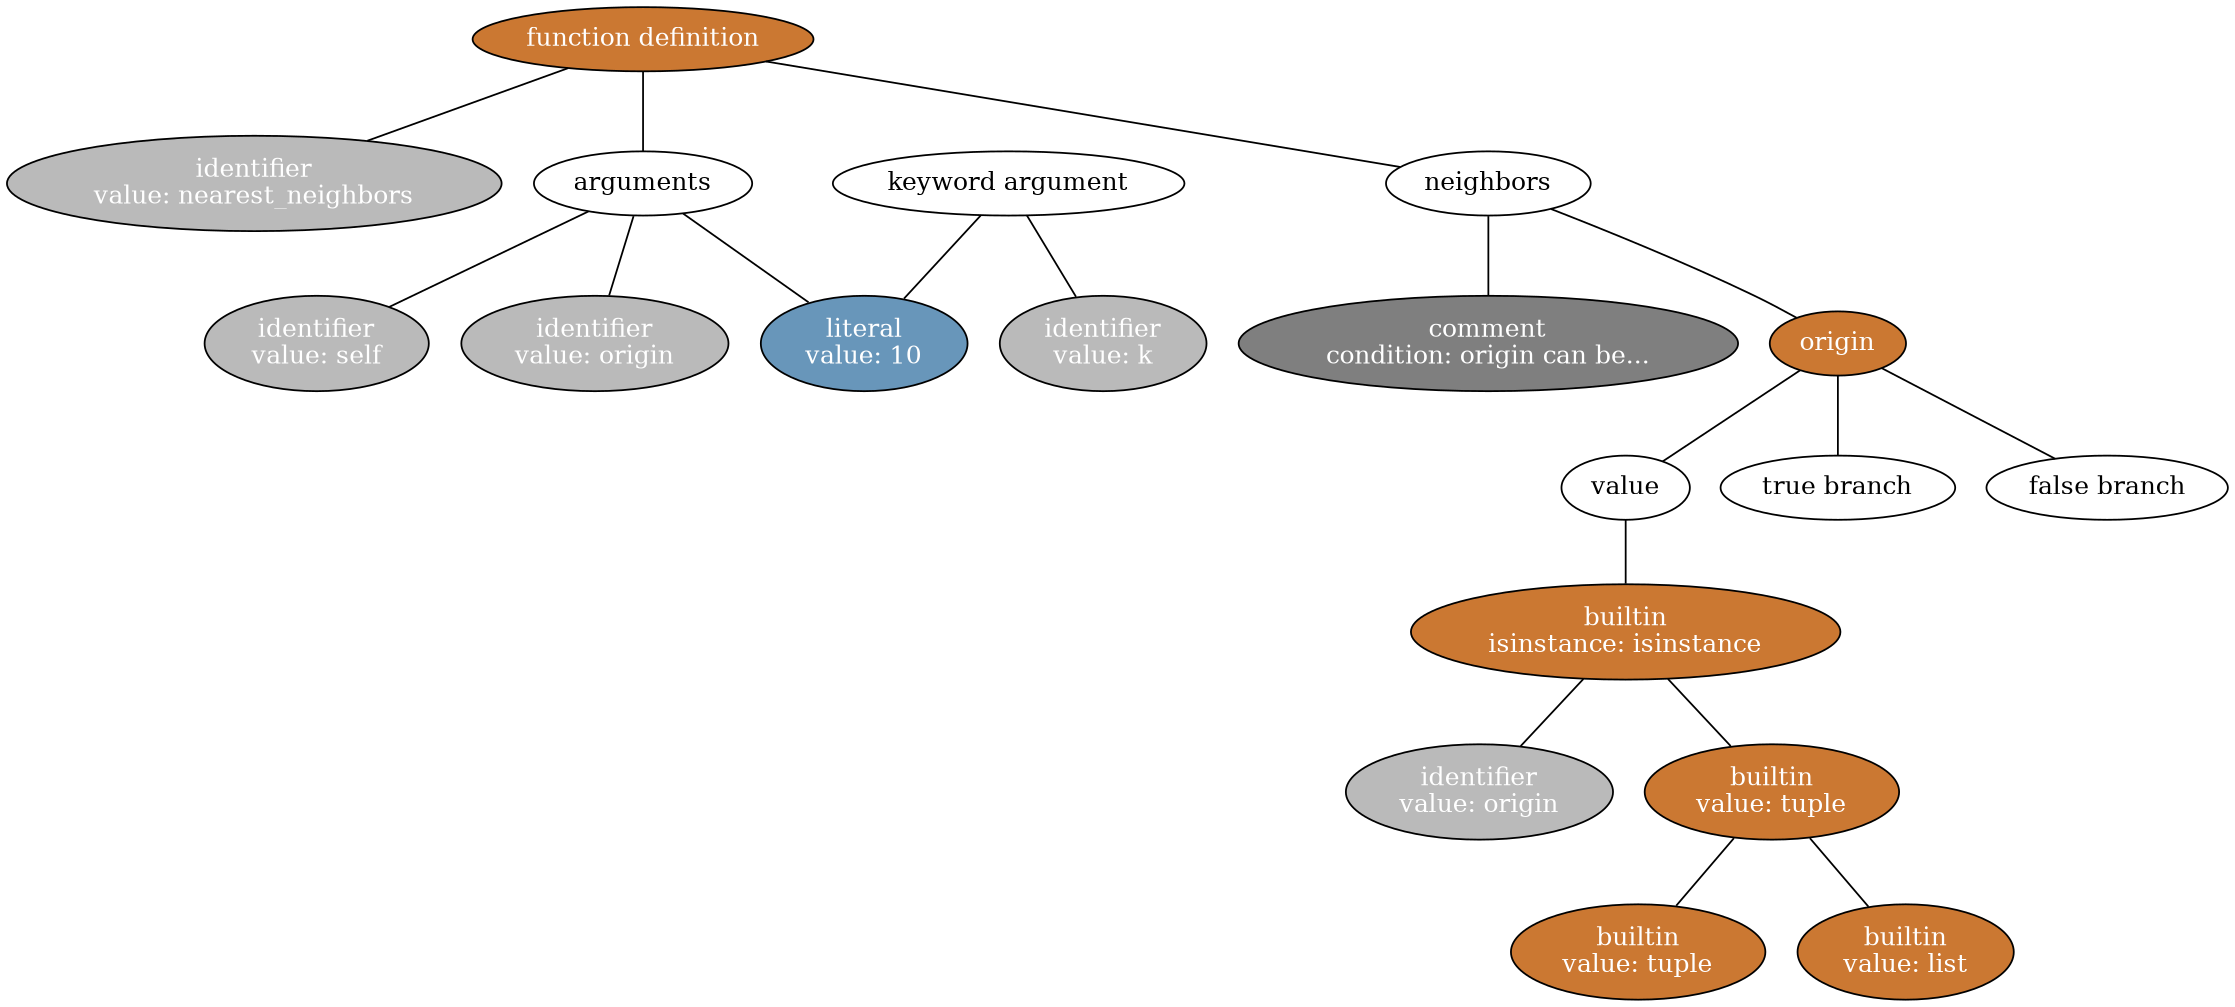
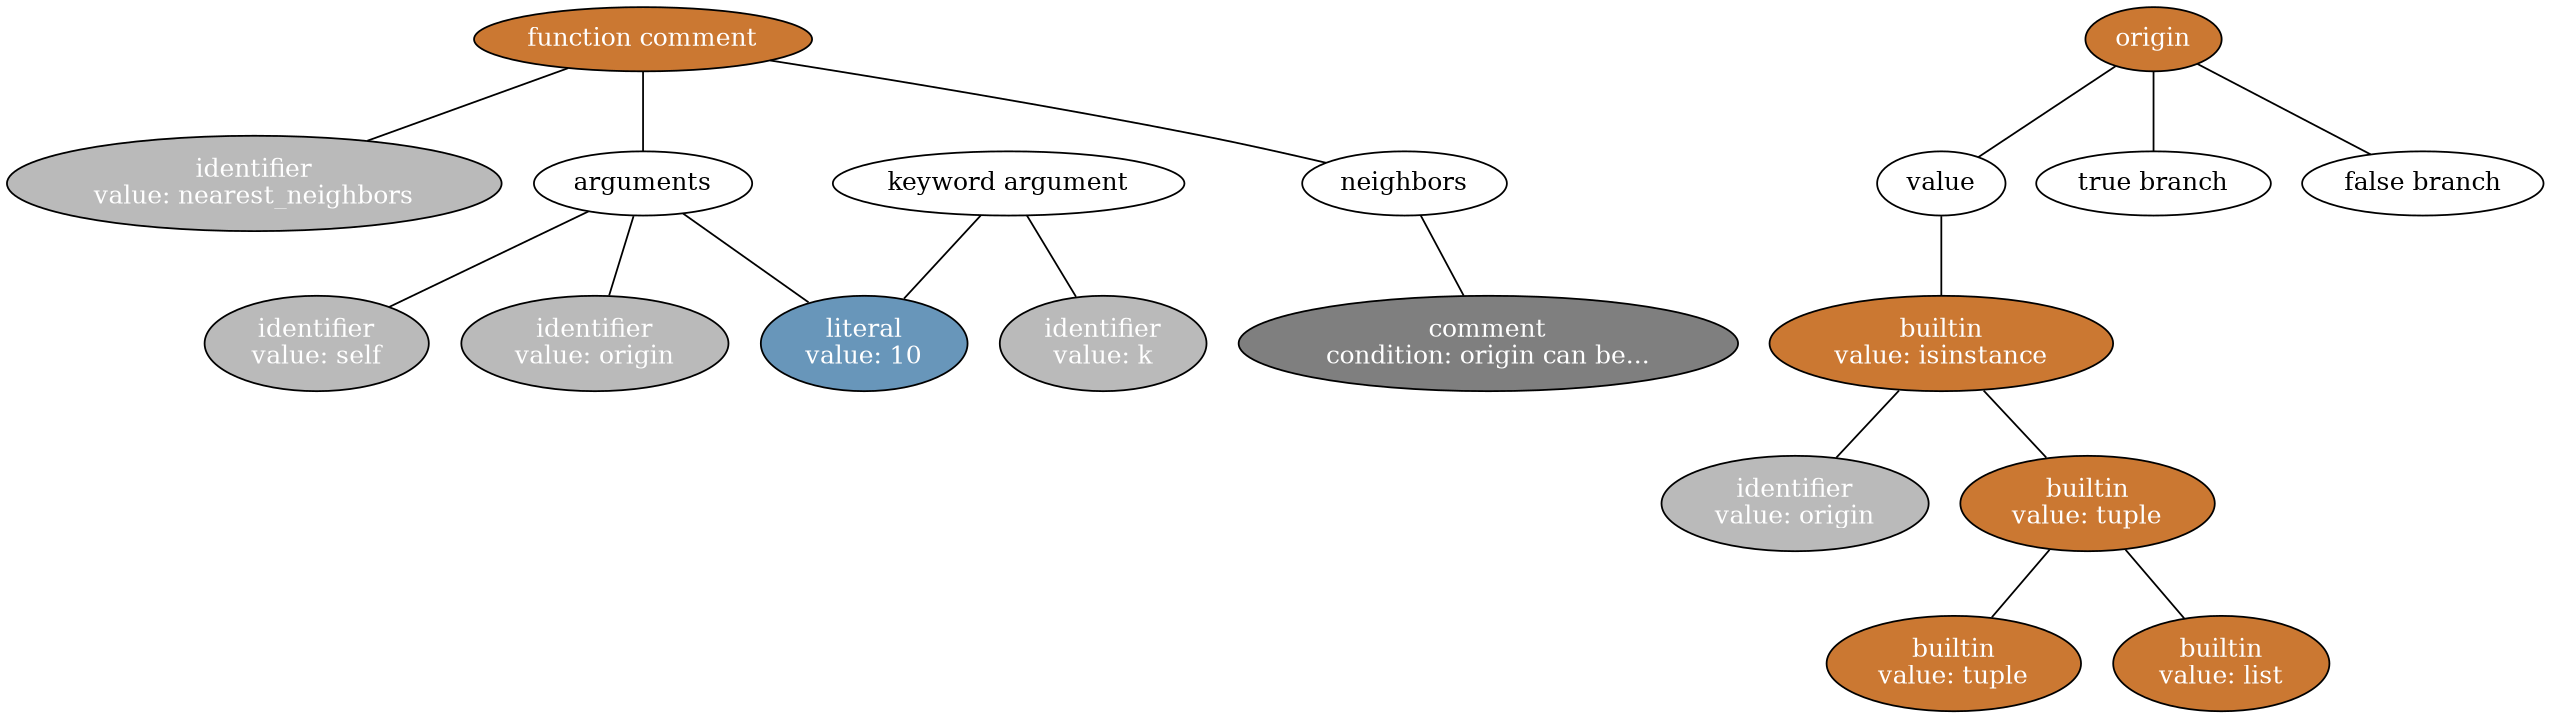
node "function definition": label "function definition" -> "function comment"
edge "neighbors" -- "origin": removed
node "builtin isinstance: isinstance": label "builtin isinstance: isinstance" -> "builtin value: isinstance"
